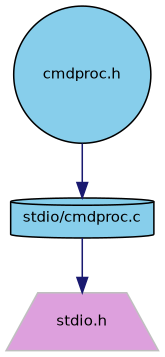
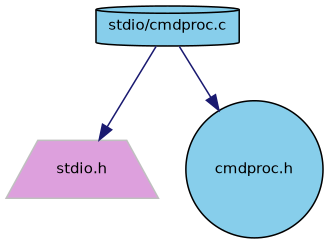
edge "cmdproc.h" -> "stdio/cmdproc.c": reversed
